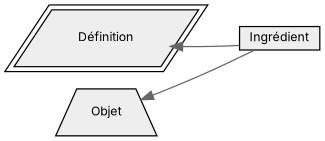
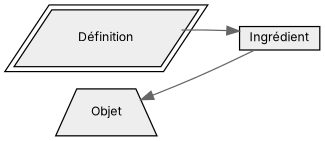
edge "Ingrédient" -> "Définition": reversed
